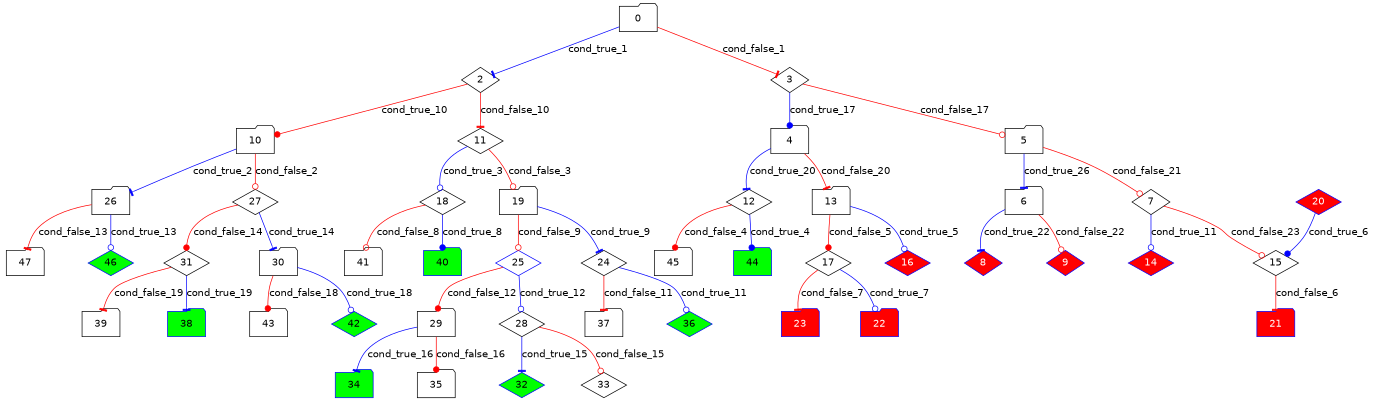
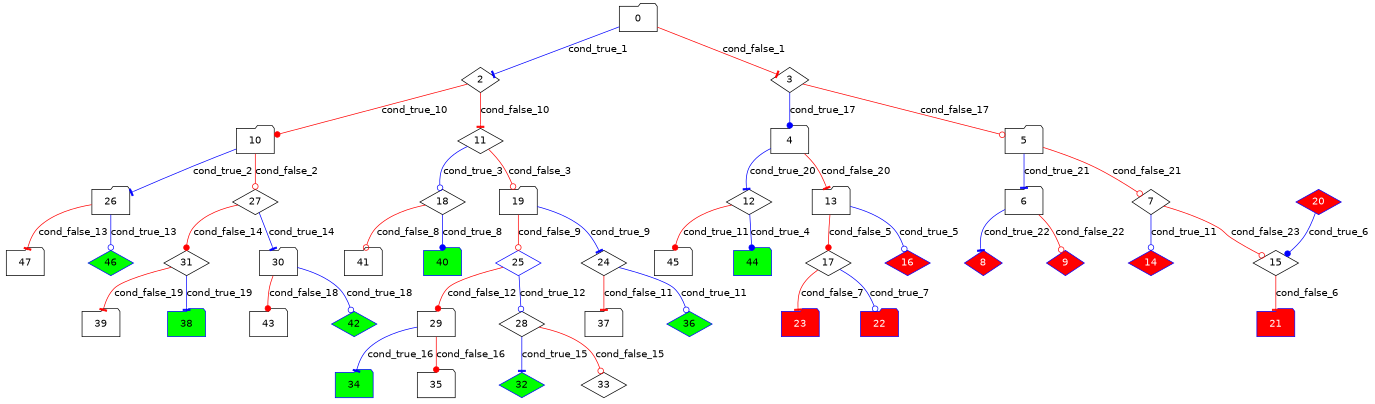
edge "5" -> "6": label "cond_true_26" -> "cond_true_21"
edge "12" -> "45": label "cond_false_4" -> "cond_true_11"
